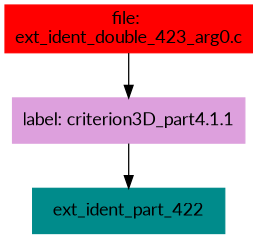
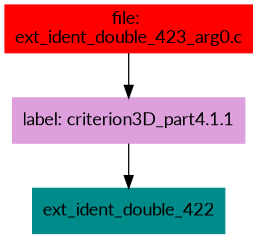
node "ext_ident_part_422": label "ext_ident_part_422" -> "ext_ident_double_422"
